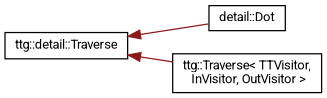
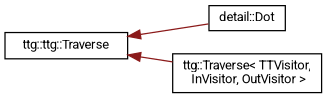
node "ttg::detail::Traverse": label "ttg::detail::Traverse" -> "ttg::ttg::Traverse"
